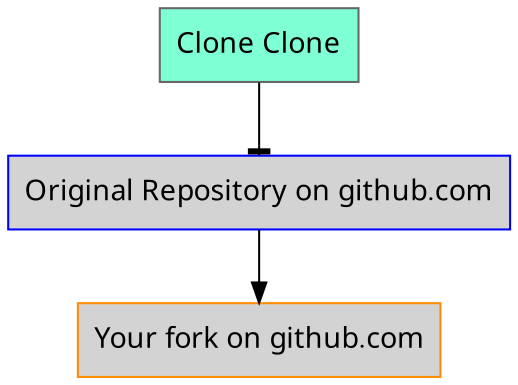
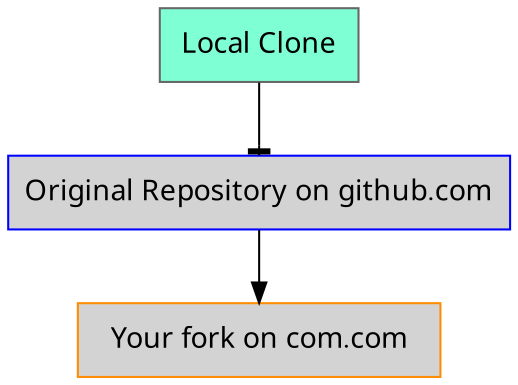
node "Clone Clone": label "Clone Clone" -> "Local Clone"
node "Your fork on github.com": label "Your fork on github.com" -> "Your fork on com.com"
